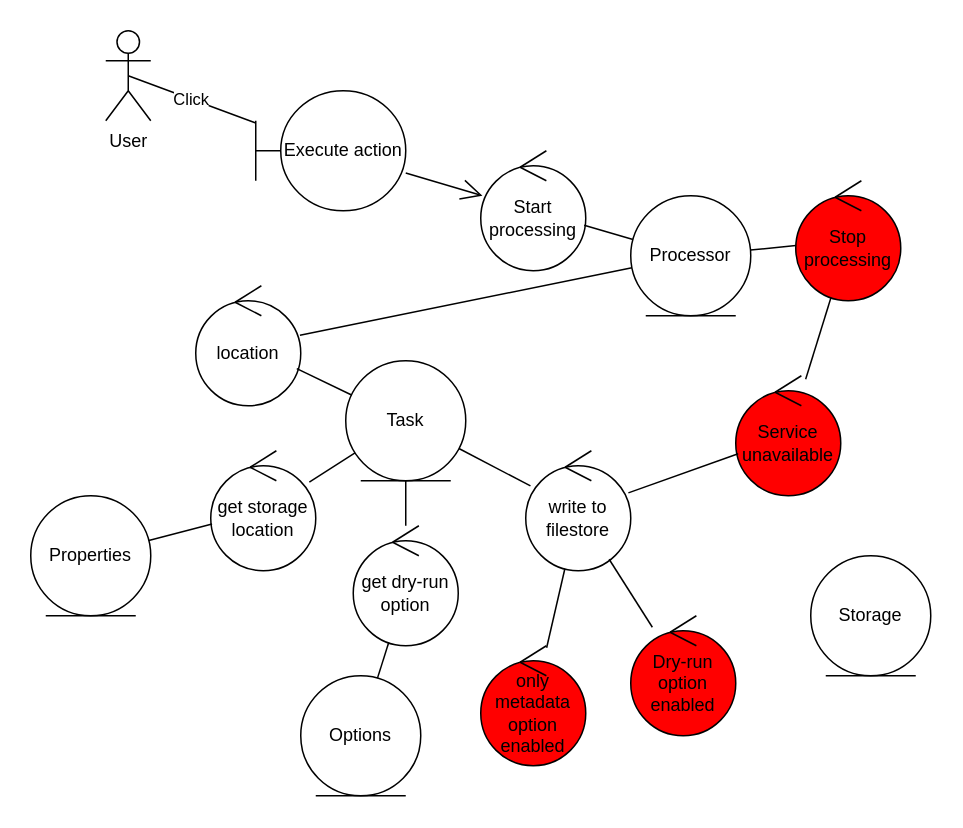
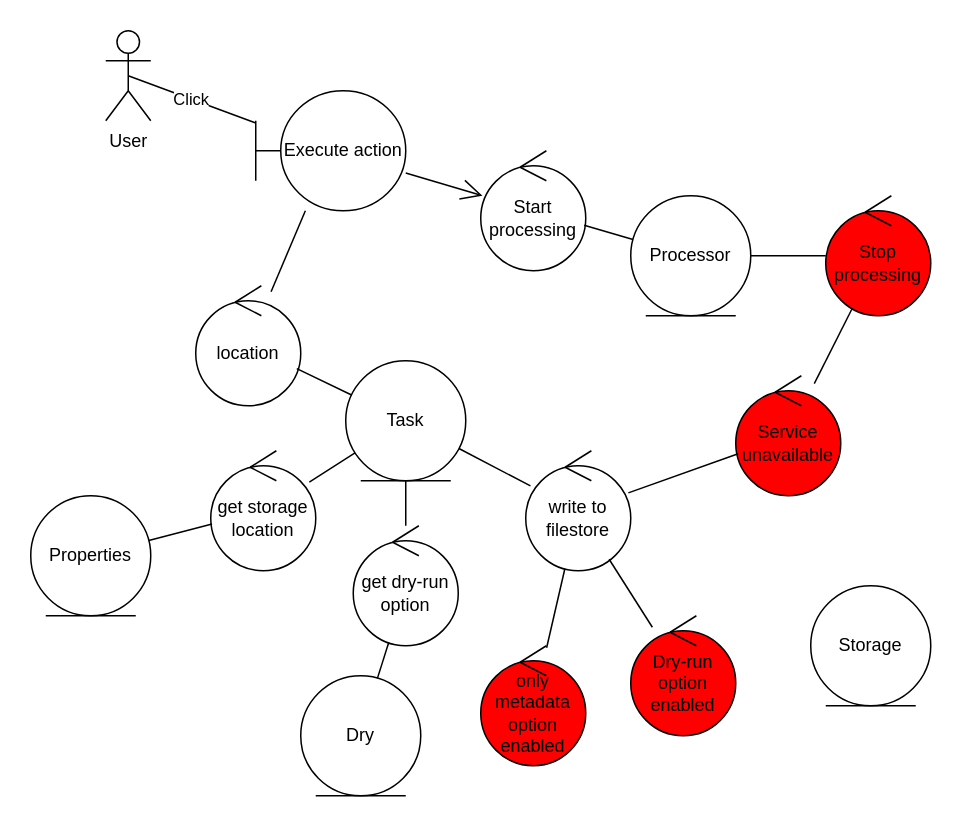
node "Stop processing": moved (848, 241) -> (878, 256)
edge "Processor" -- "location": now "Execute action" -- "location"
node "Storage": moved (871, 616) -> (871, 646)
node "Options": label "Options" -> "Dry"
